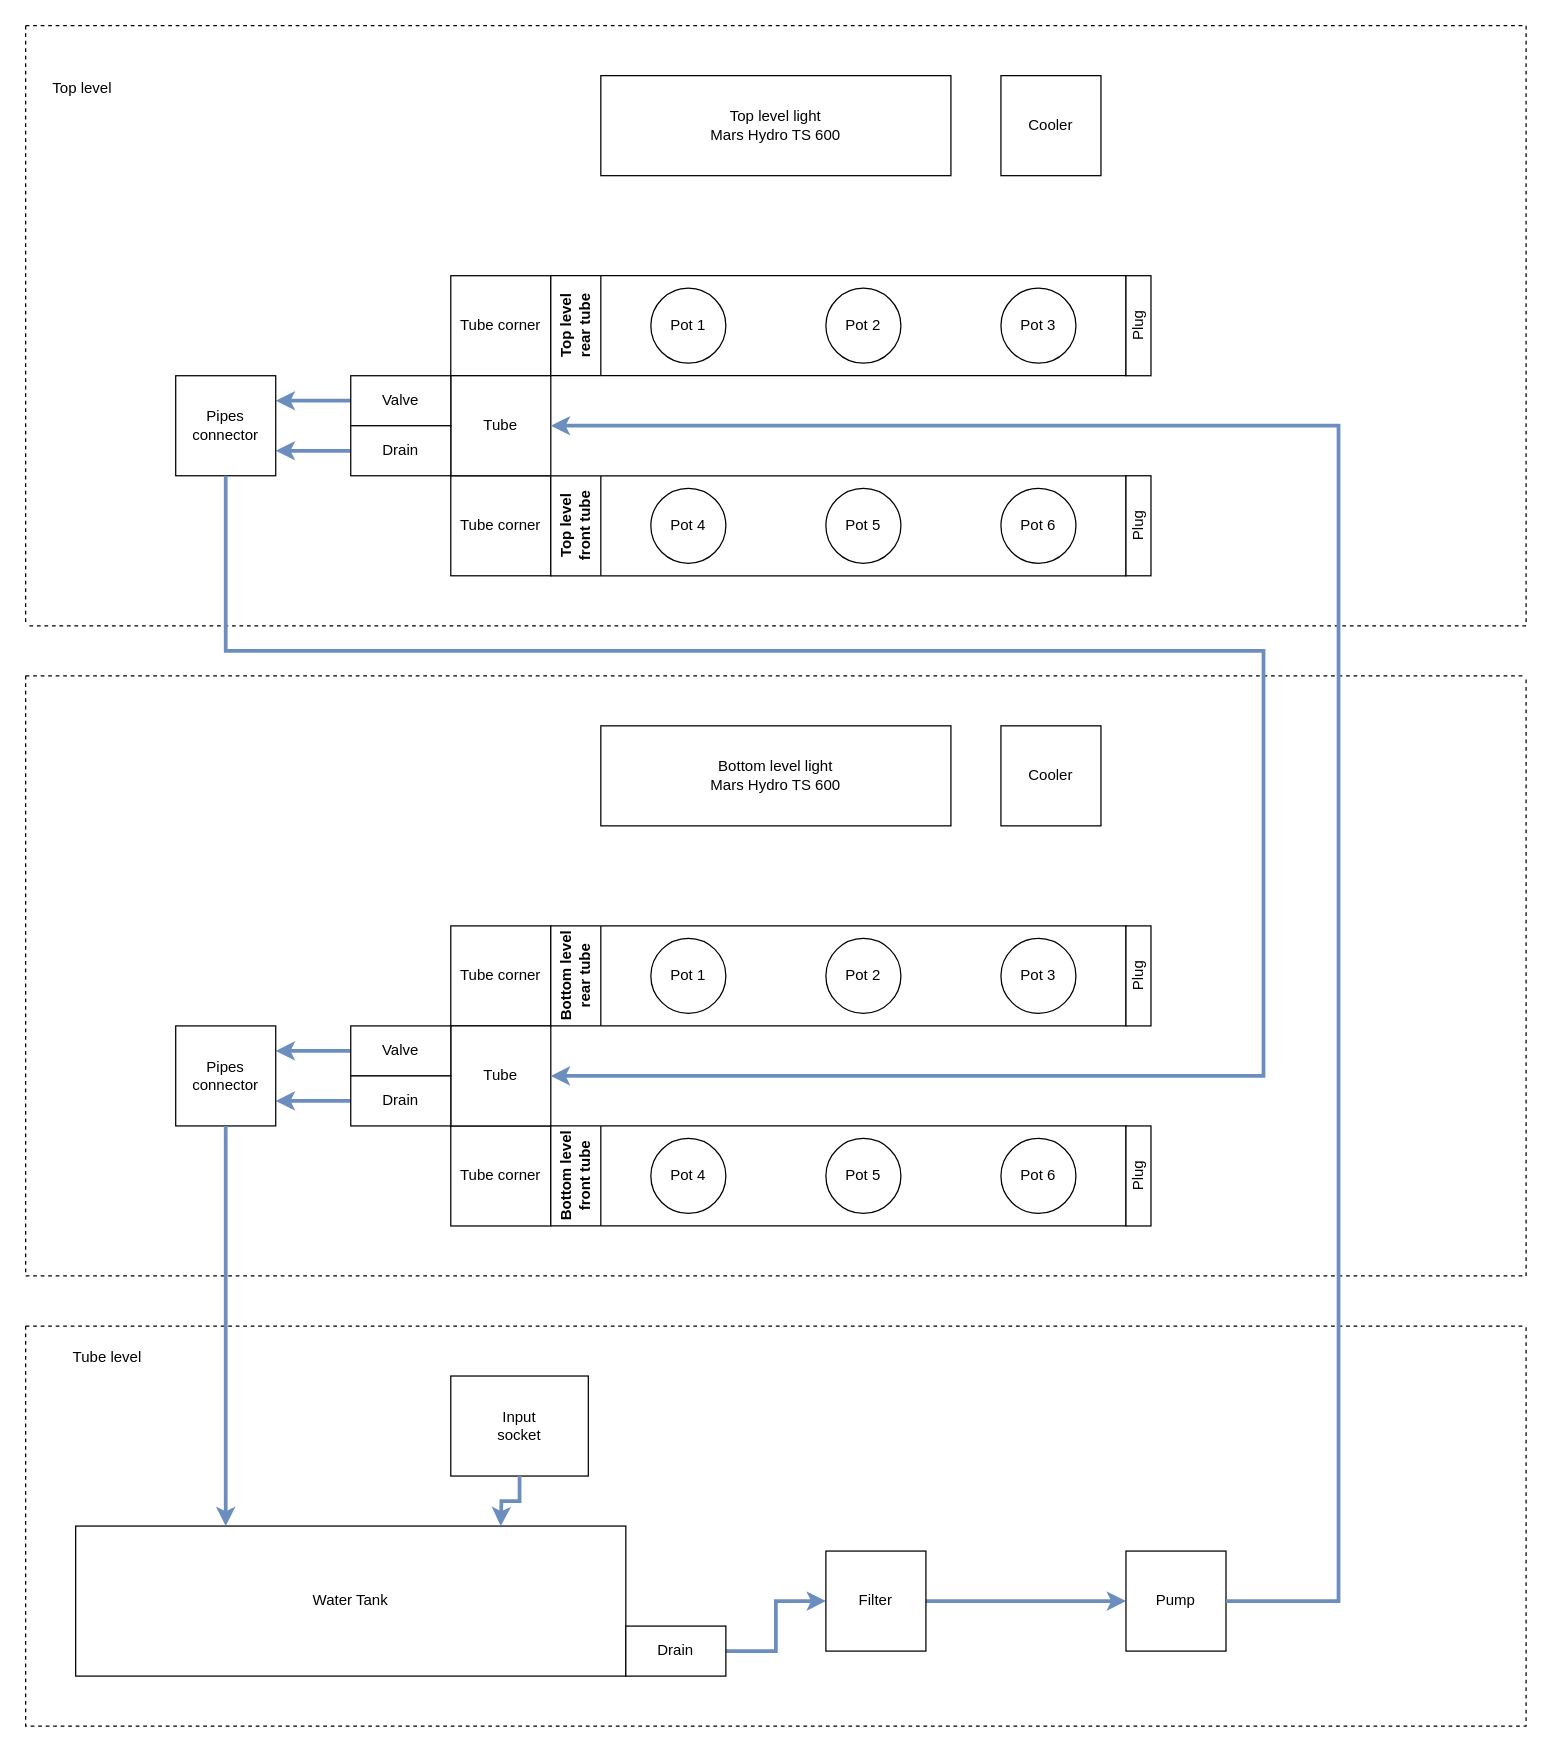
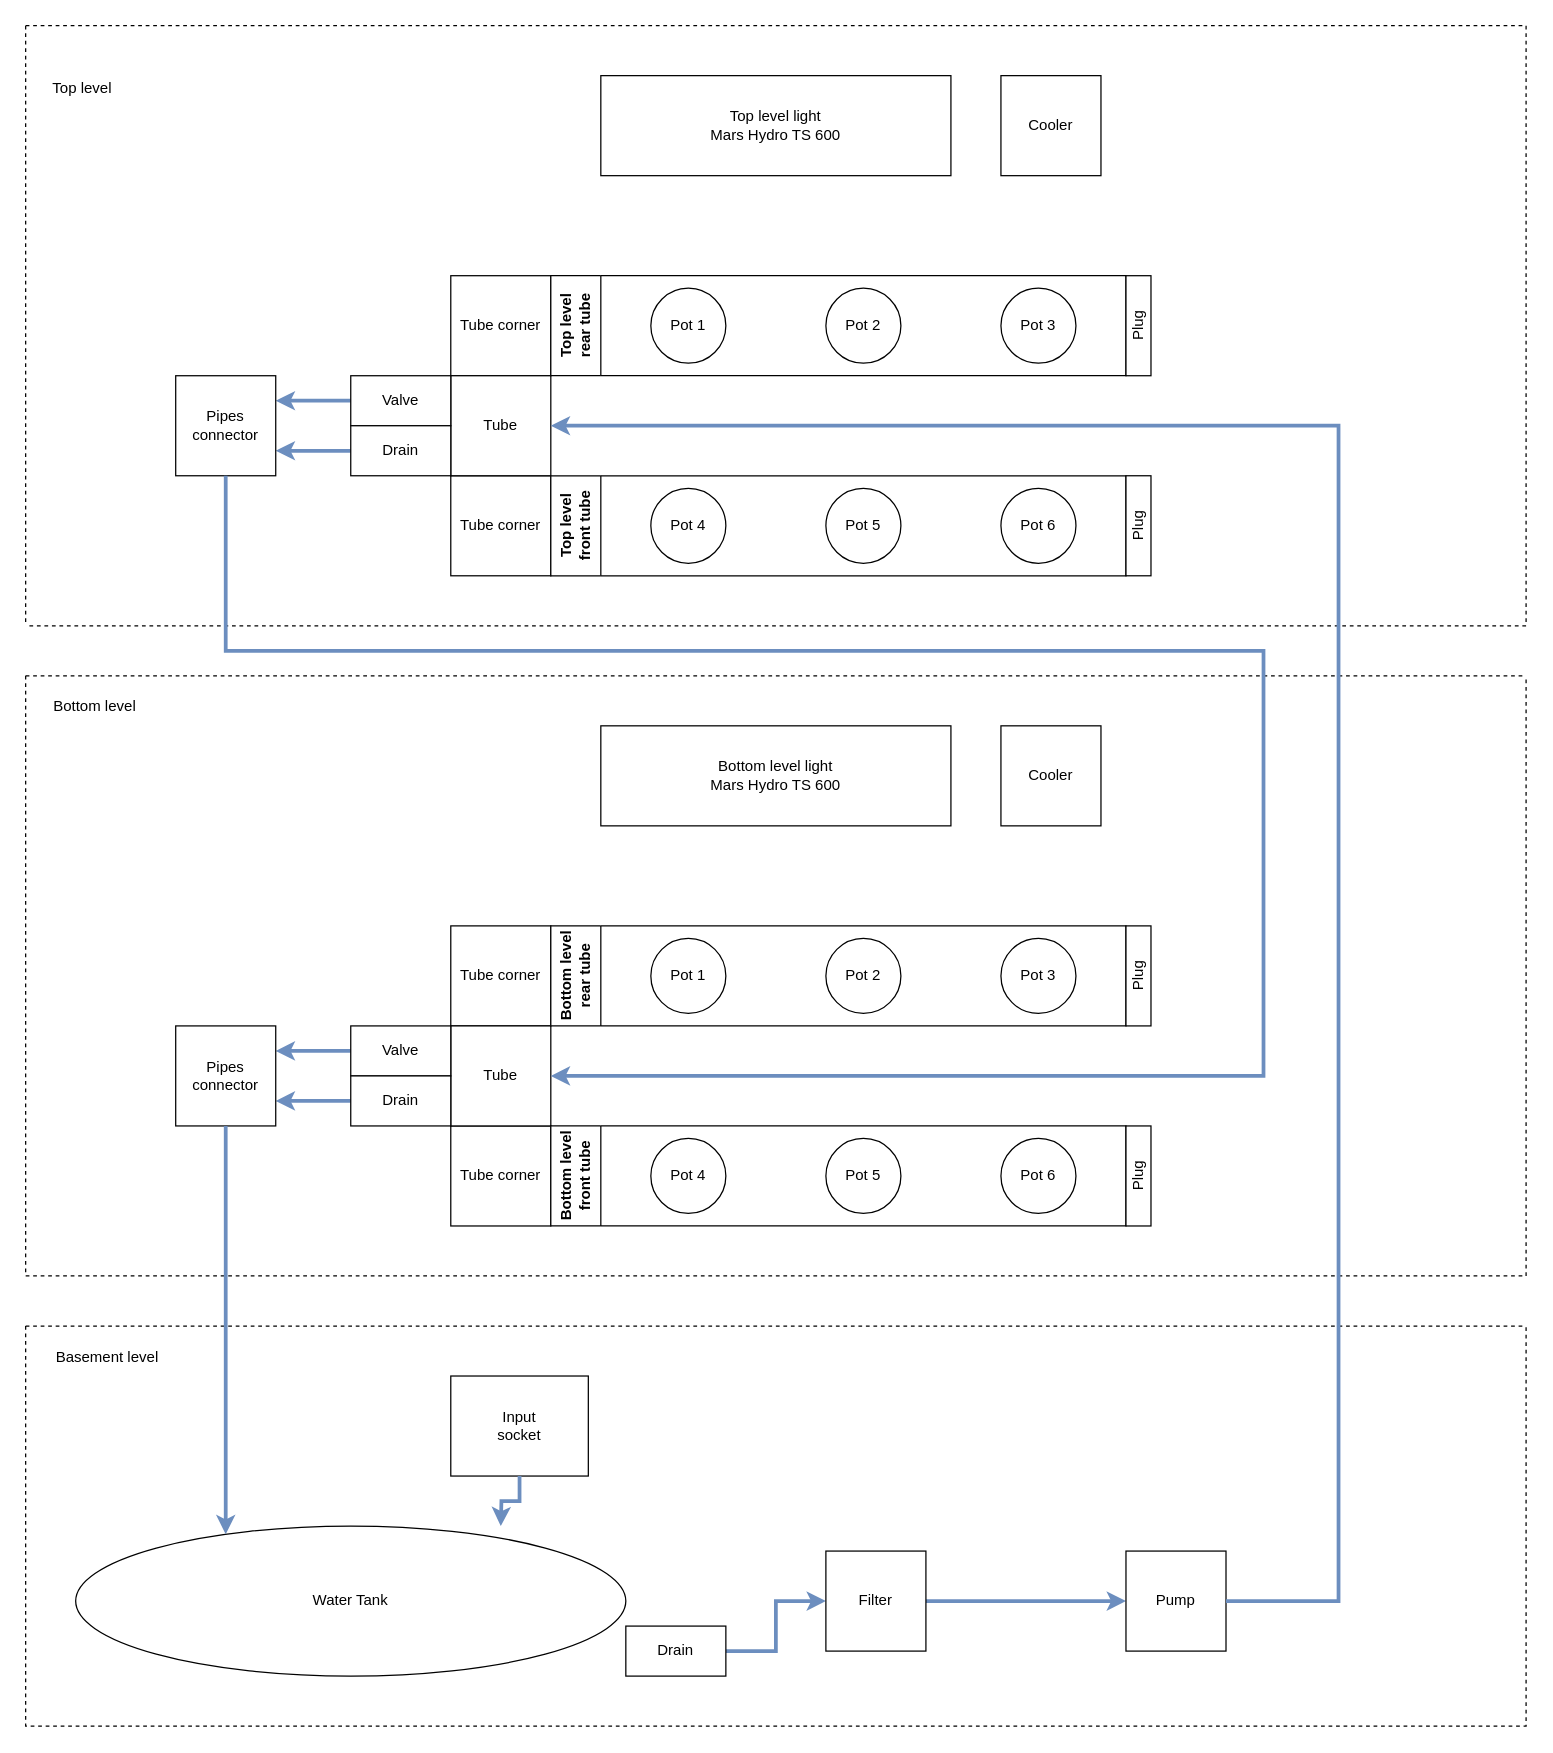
node "Bottom level": added
node "Tube level": label "Tube level" -> "Basement level"
node "Water Tank": shape rectangle -> ellipse
